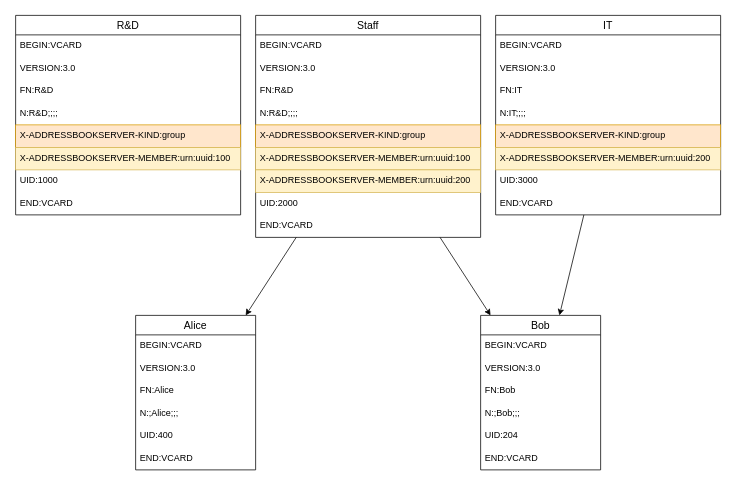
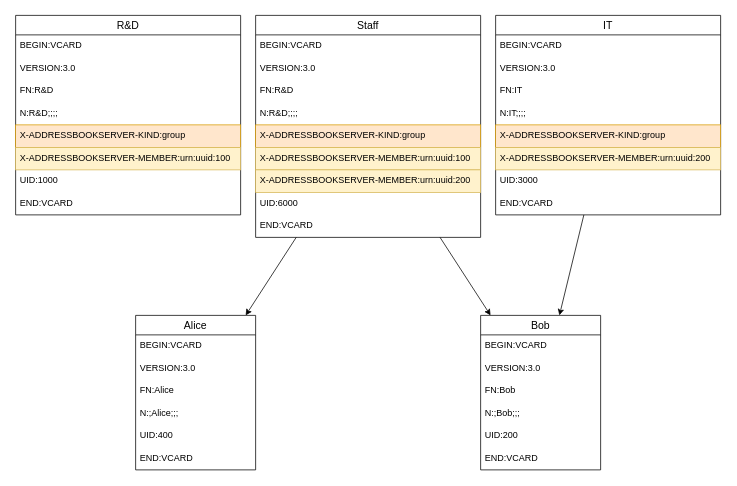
node "UID:2000": label "UID:2000" -> "UID:6000"
node "UID:204": label "UID:204" -> "UID:200"
